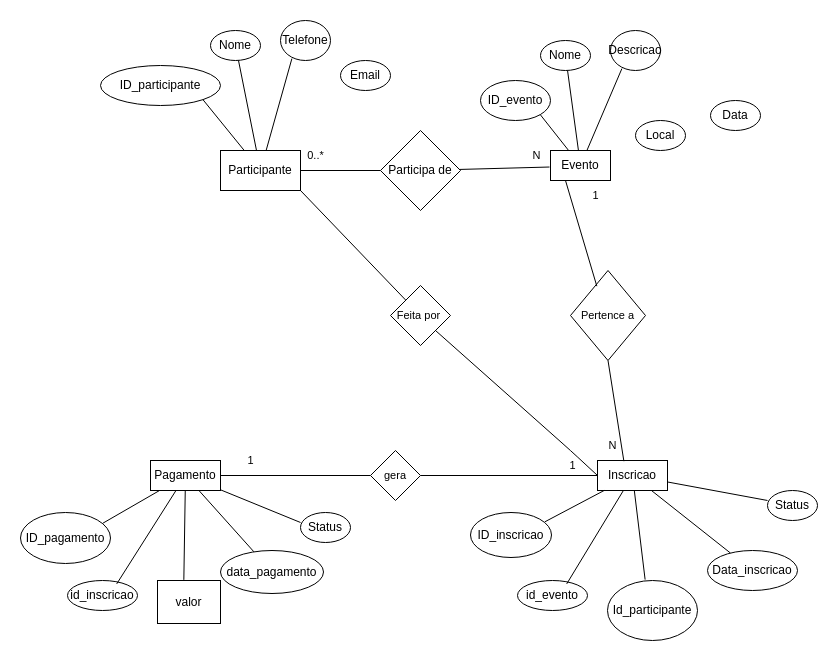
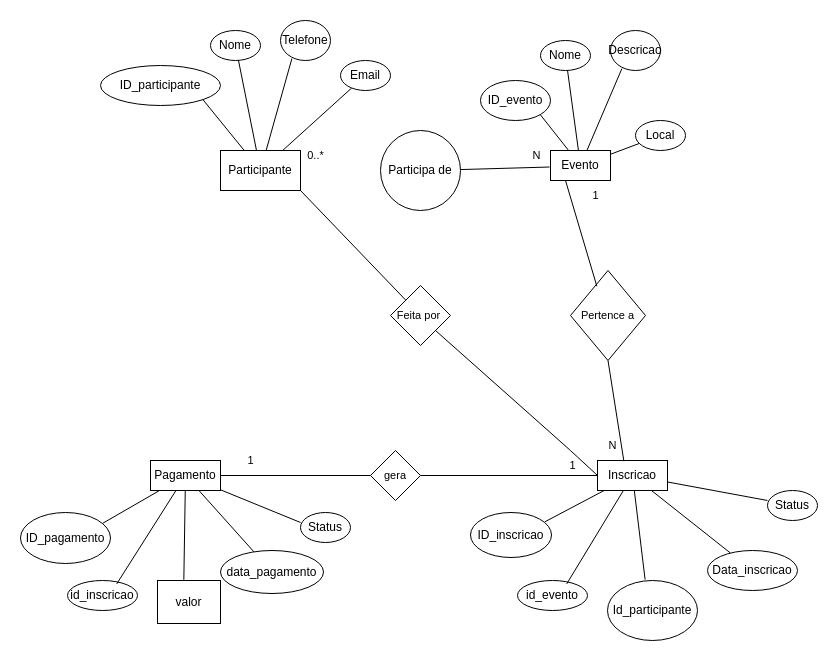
node "Data": removed
edge "Email" -- "Participante": added
edge "Local" -- "Evento": added
edge "Participante" -- "Participa de": removed
node "Participa de": shape diamond -> ellipse
